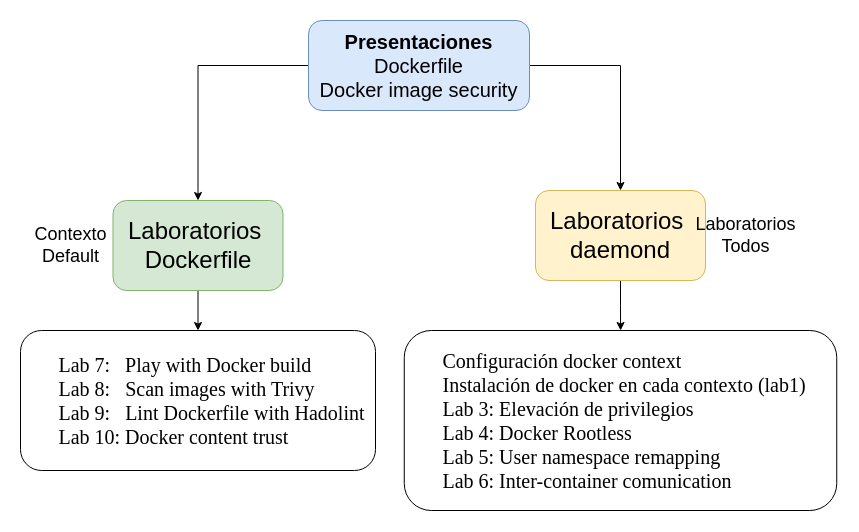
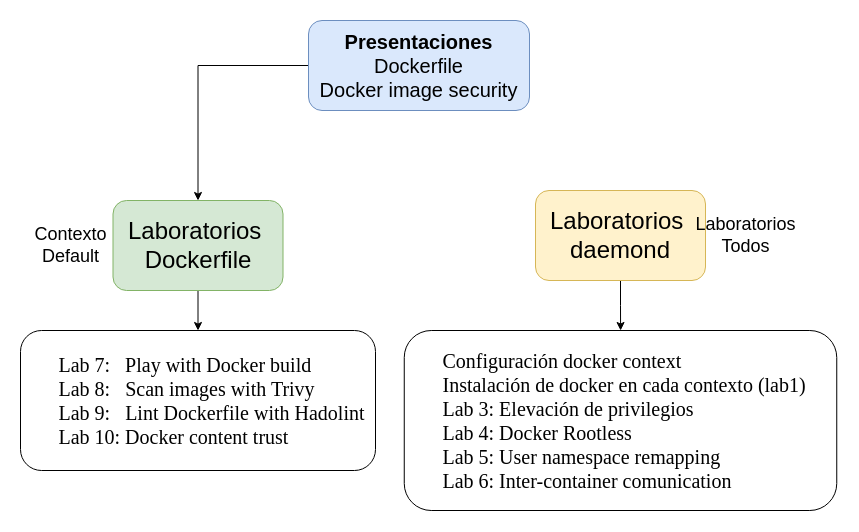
edge "Presentaciones Dockerfile Docker image security" -> "Laboratorios daemond": removed
